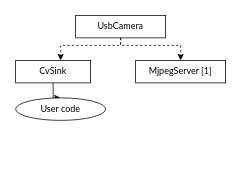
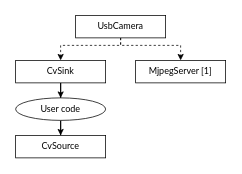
node "CvSink": size 75x23 -> 90x23
edge "User code" -> "CvSource": added
node "CvSource": added
